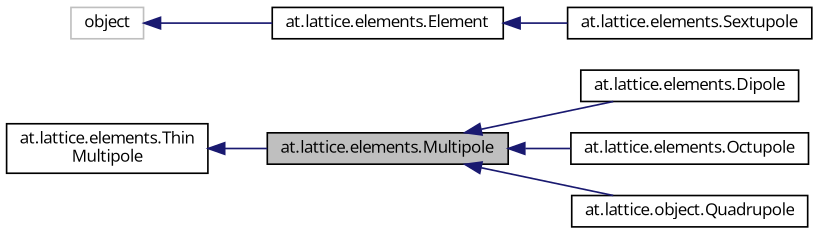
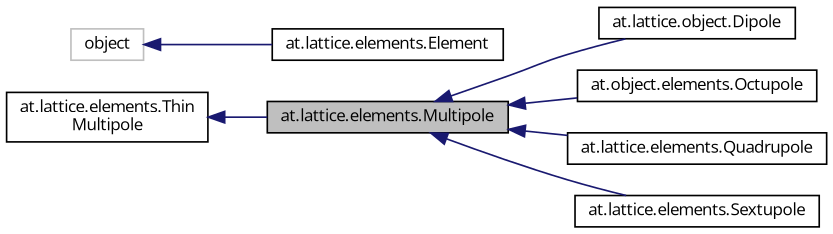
edge "at.lattice.elements.Sextupole" -> "at.lattice.elements.Element": now "at.lattice.elements.Sextupole" -> "at.lattice.elements.Multipole"
node "at.lattice.elements.Dipole": label "at.lattice.elements.Dipole" -> "at.lattice.object.Dipole"
node "at.lattice.elements.Octupole": label "at.lattice.elements.Octupole" -> "at.object.elements.Octupole"
node "at.lattice.object.Quadrupole": label "at.lattice.object.Quadrupole" -> "at.lattice.elements.Quadrupole"
